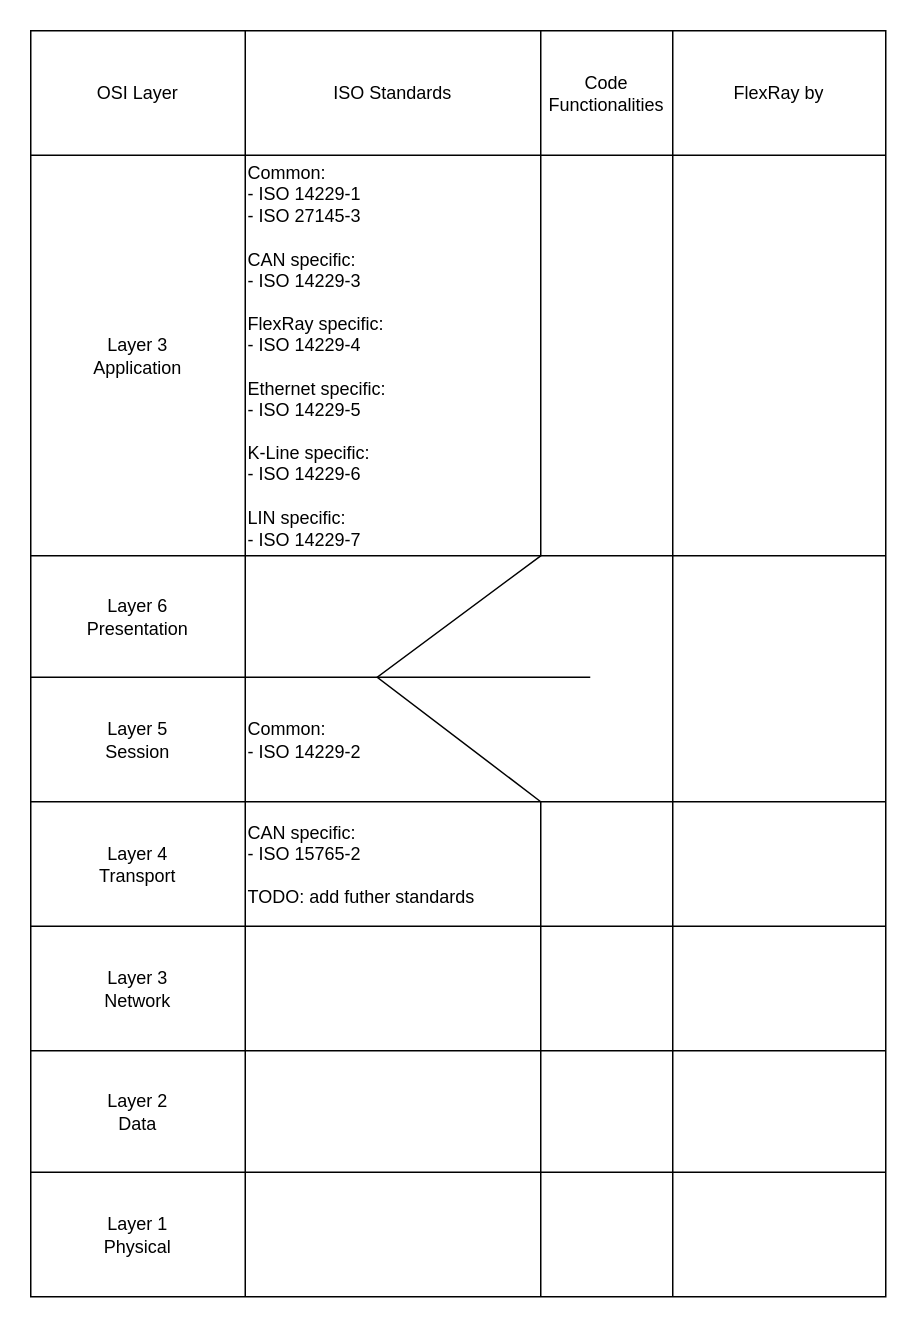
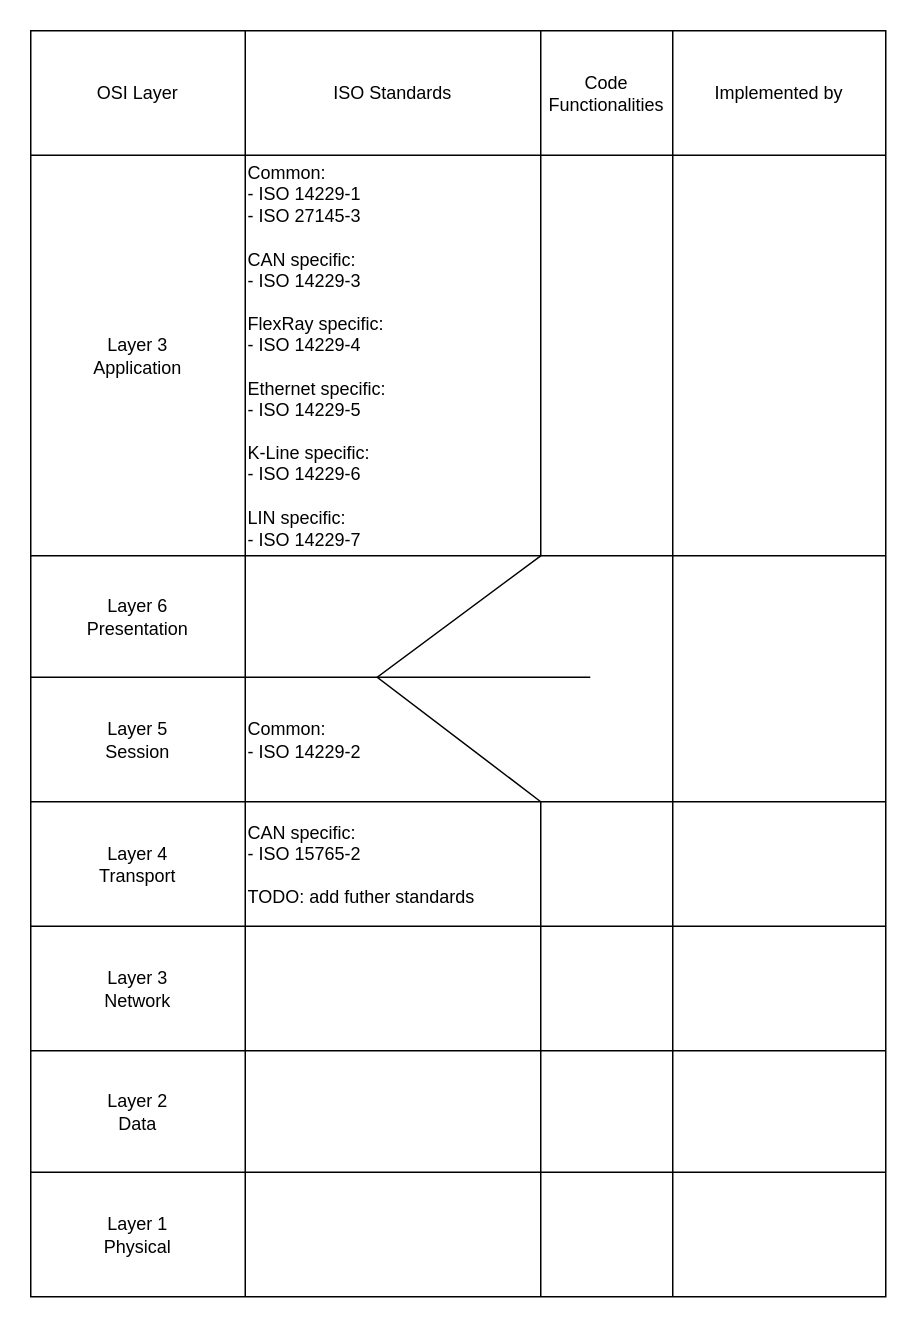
node "FlexRay by": label "FlexRay by" -> "Implemented by"
